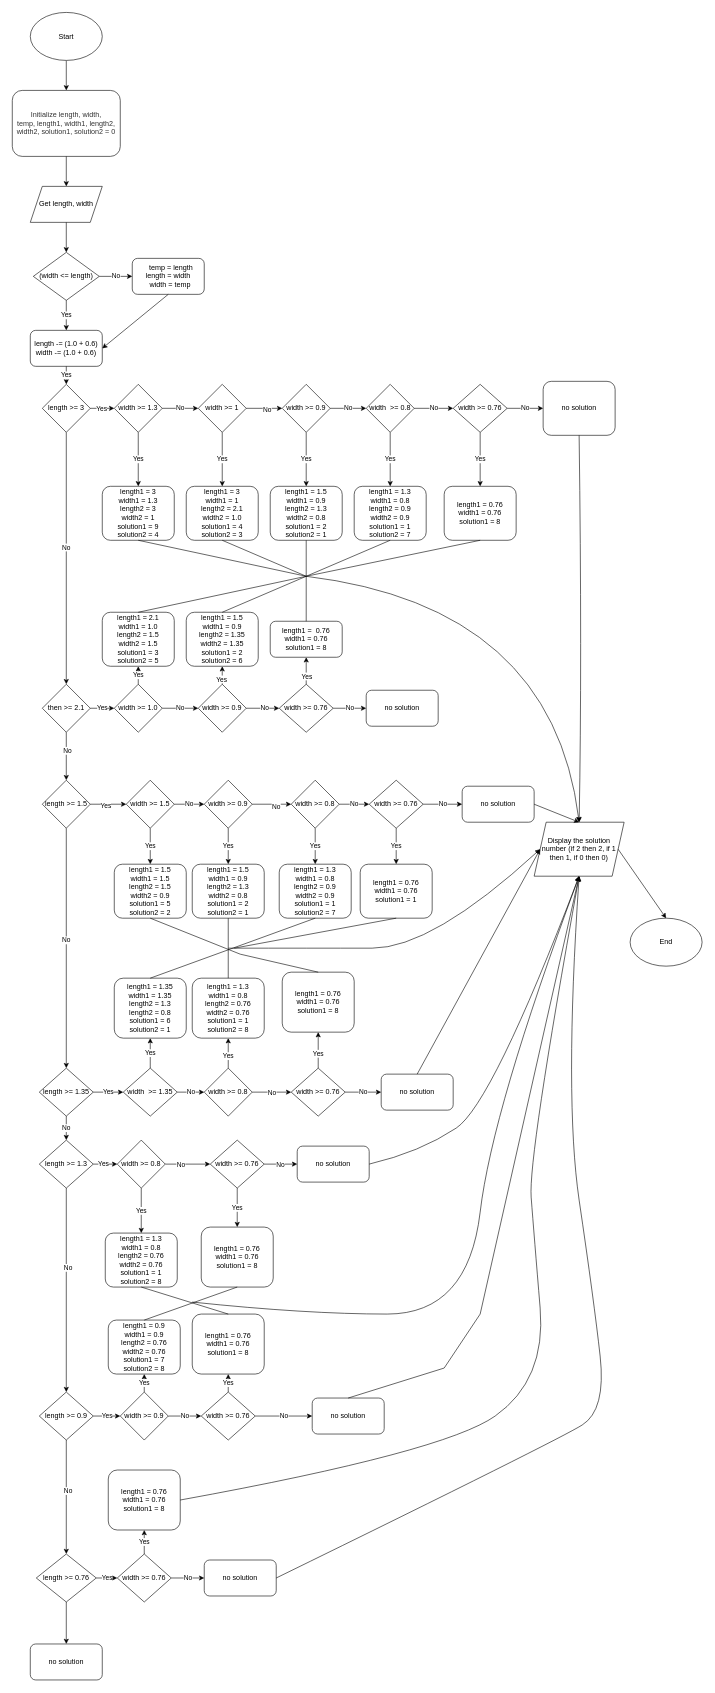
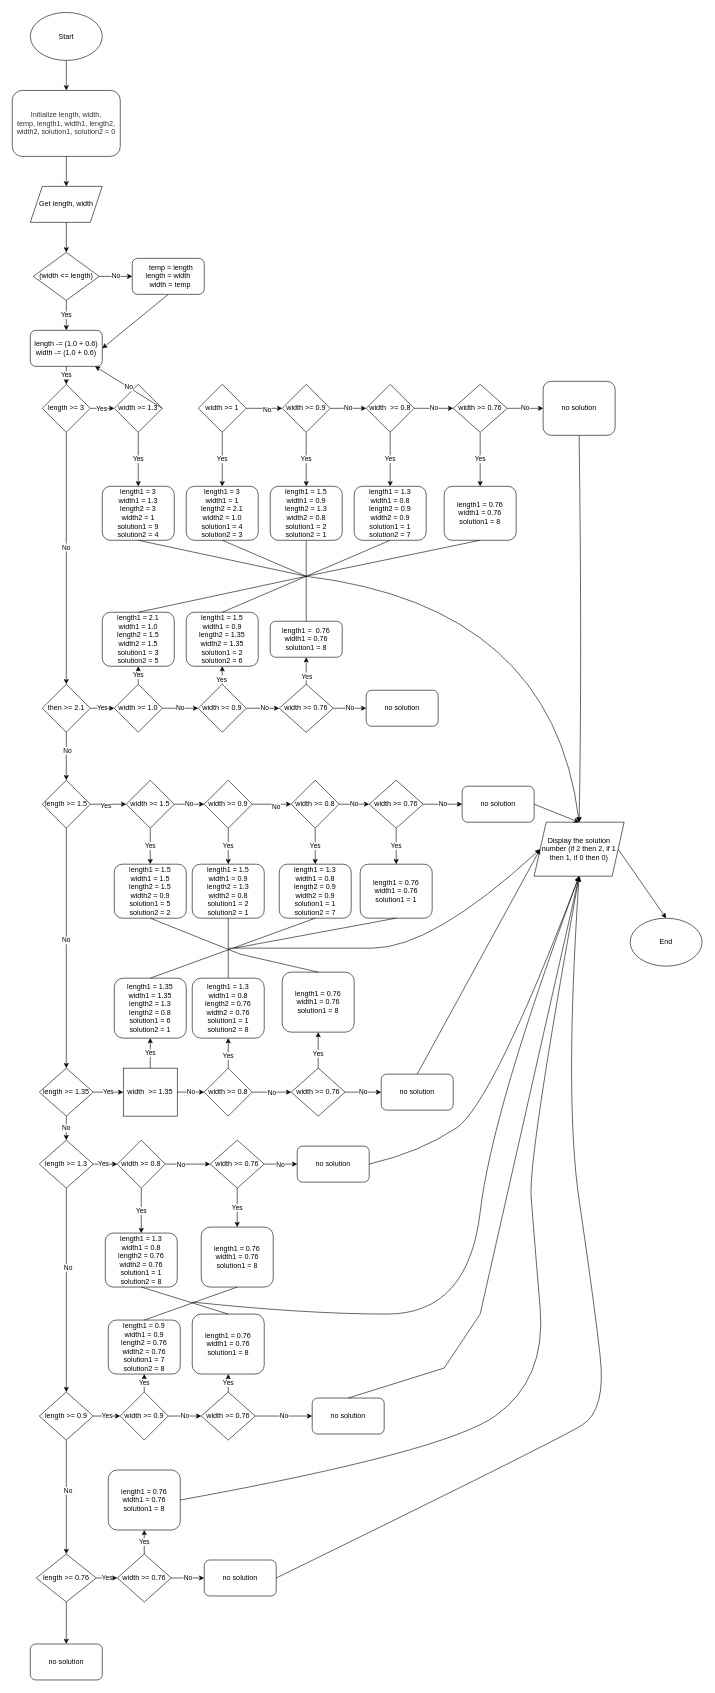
edge "width >= 1.3" -> "width >= 1": now "width >= 1.3" -> "length -= (1.0 + 0.6) width -= (1.0 + 0.6)"
node "width >= 1.35": shape diamond -> rectangle
